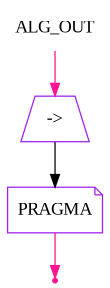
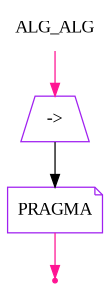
node "ALG_OUT": label "ALG_OUT" -> "ALG_ALG"
